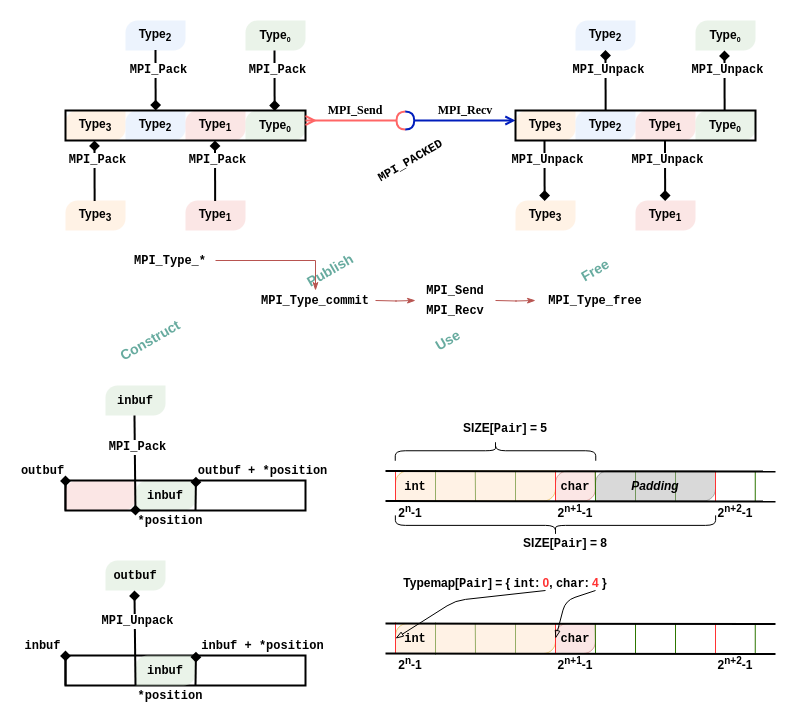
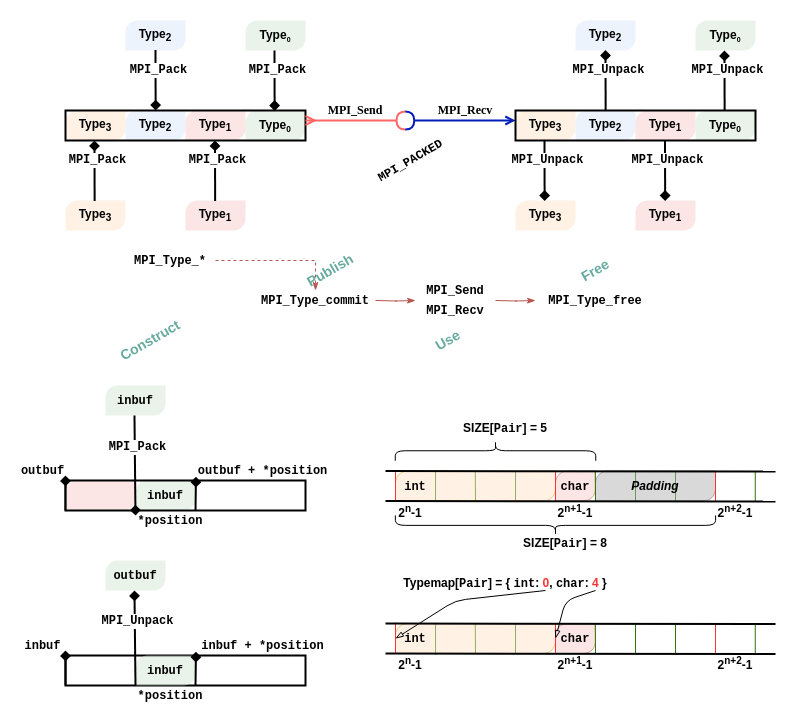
edge "MPI_Type_*" -> "MPI_Type_commit": style solid -> dashed
